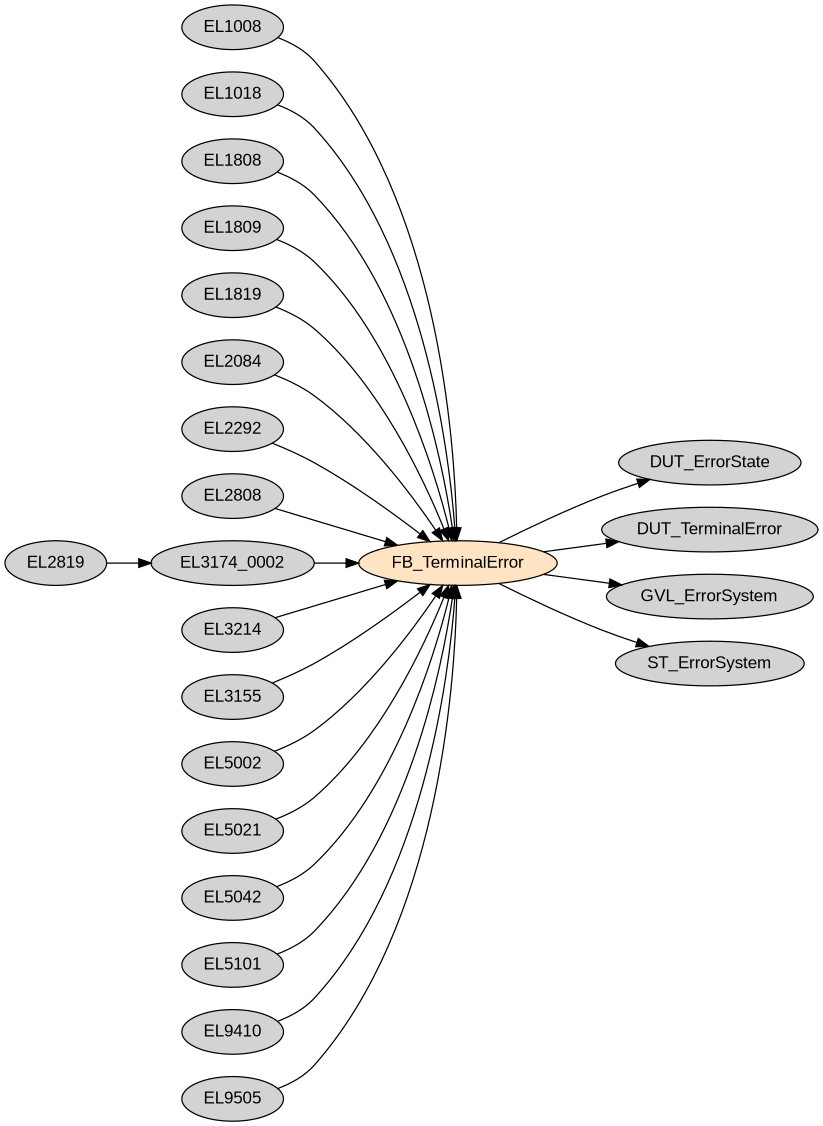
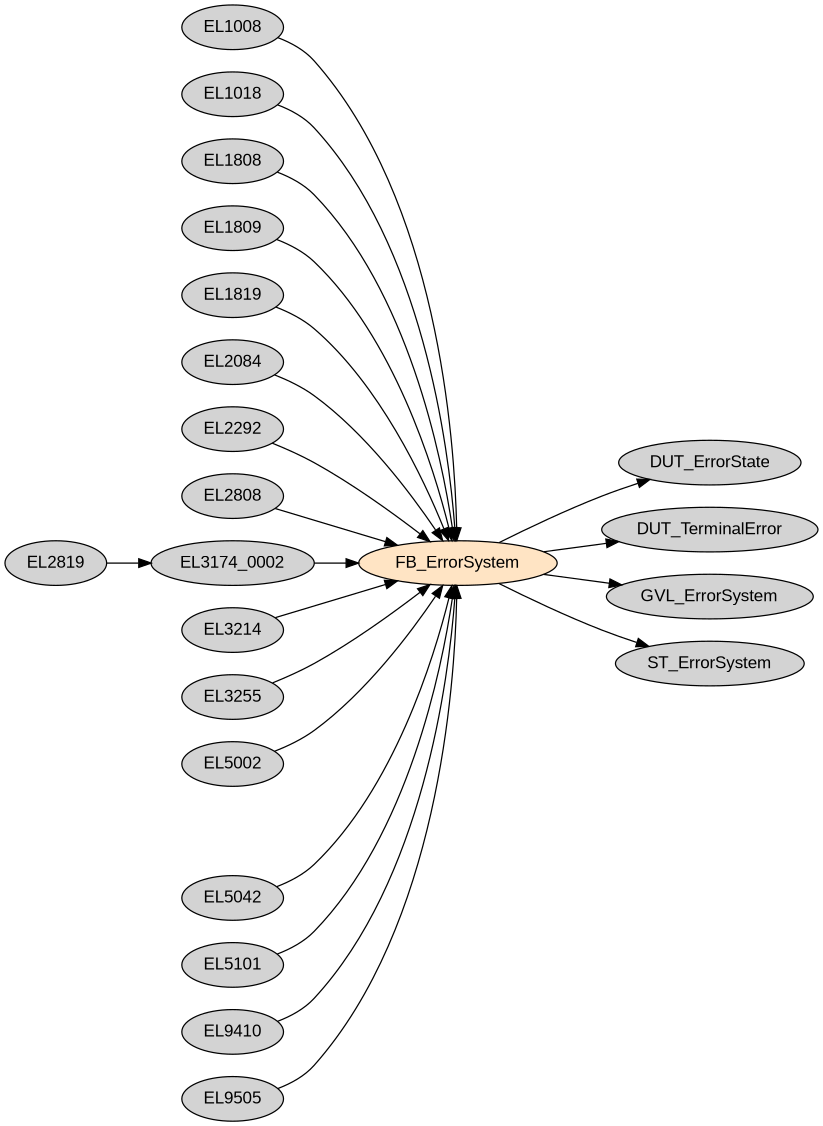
node "FB_TerminalError": label "FB_TerminalError" -> "FB_ErrorSystem"
node "EL3155": label "EL3155" -> "EL3255"
node "EL5021": removed
